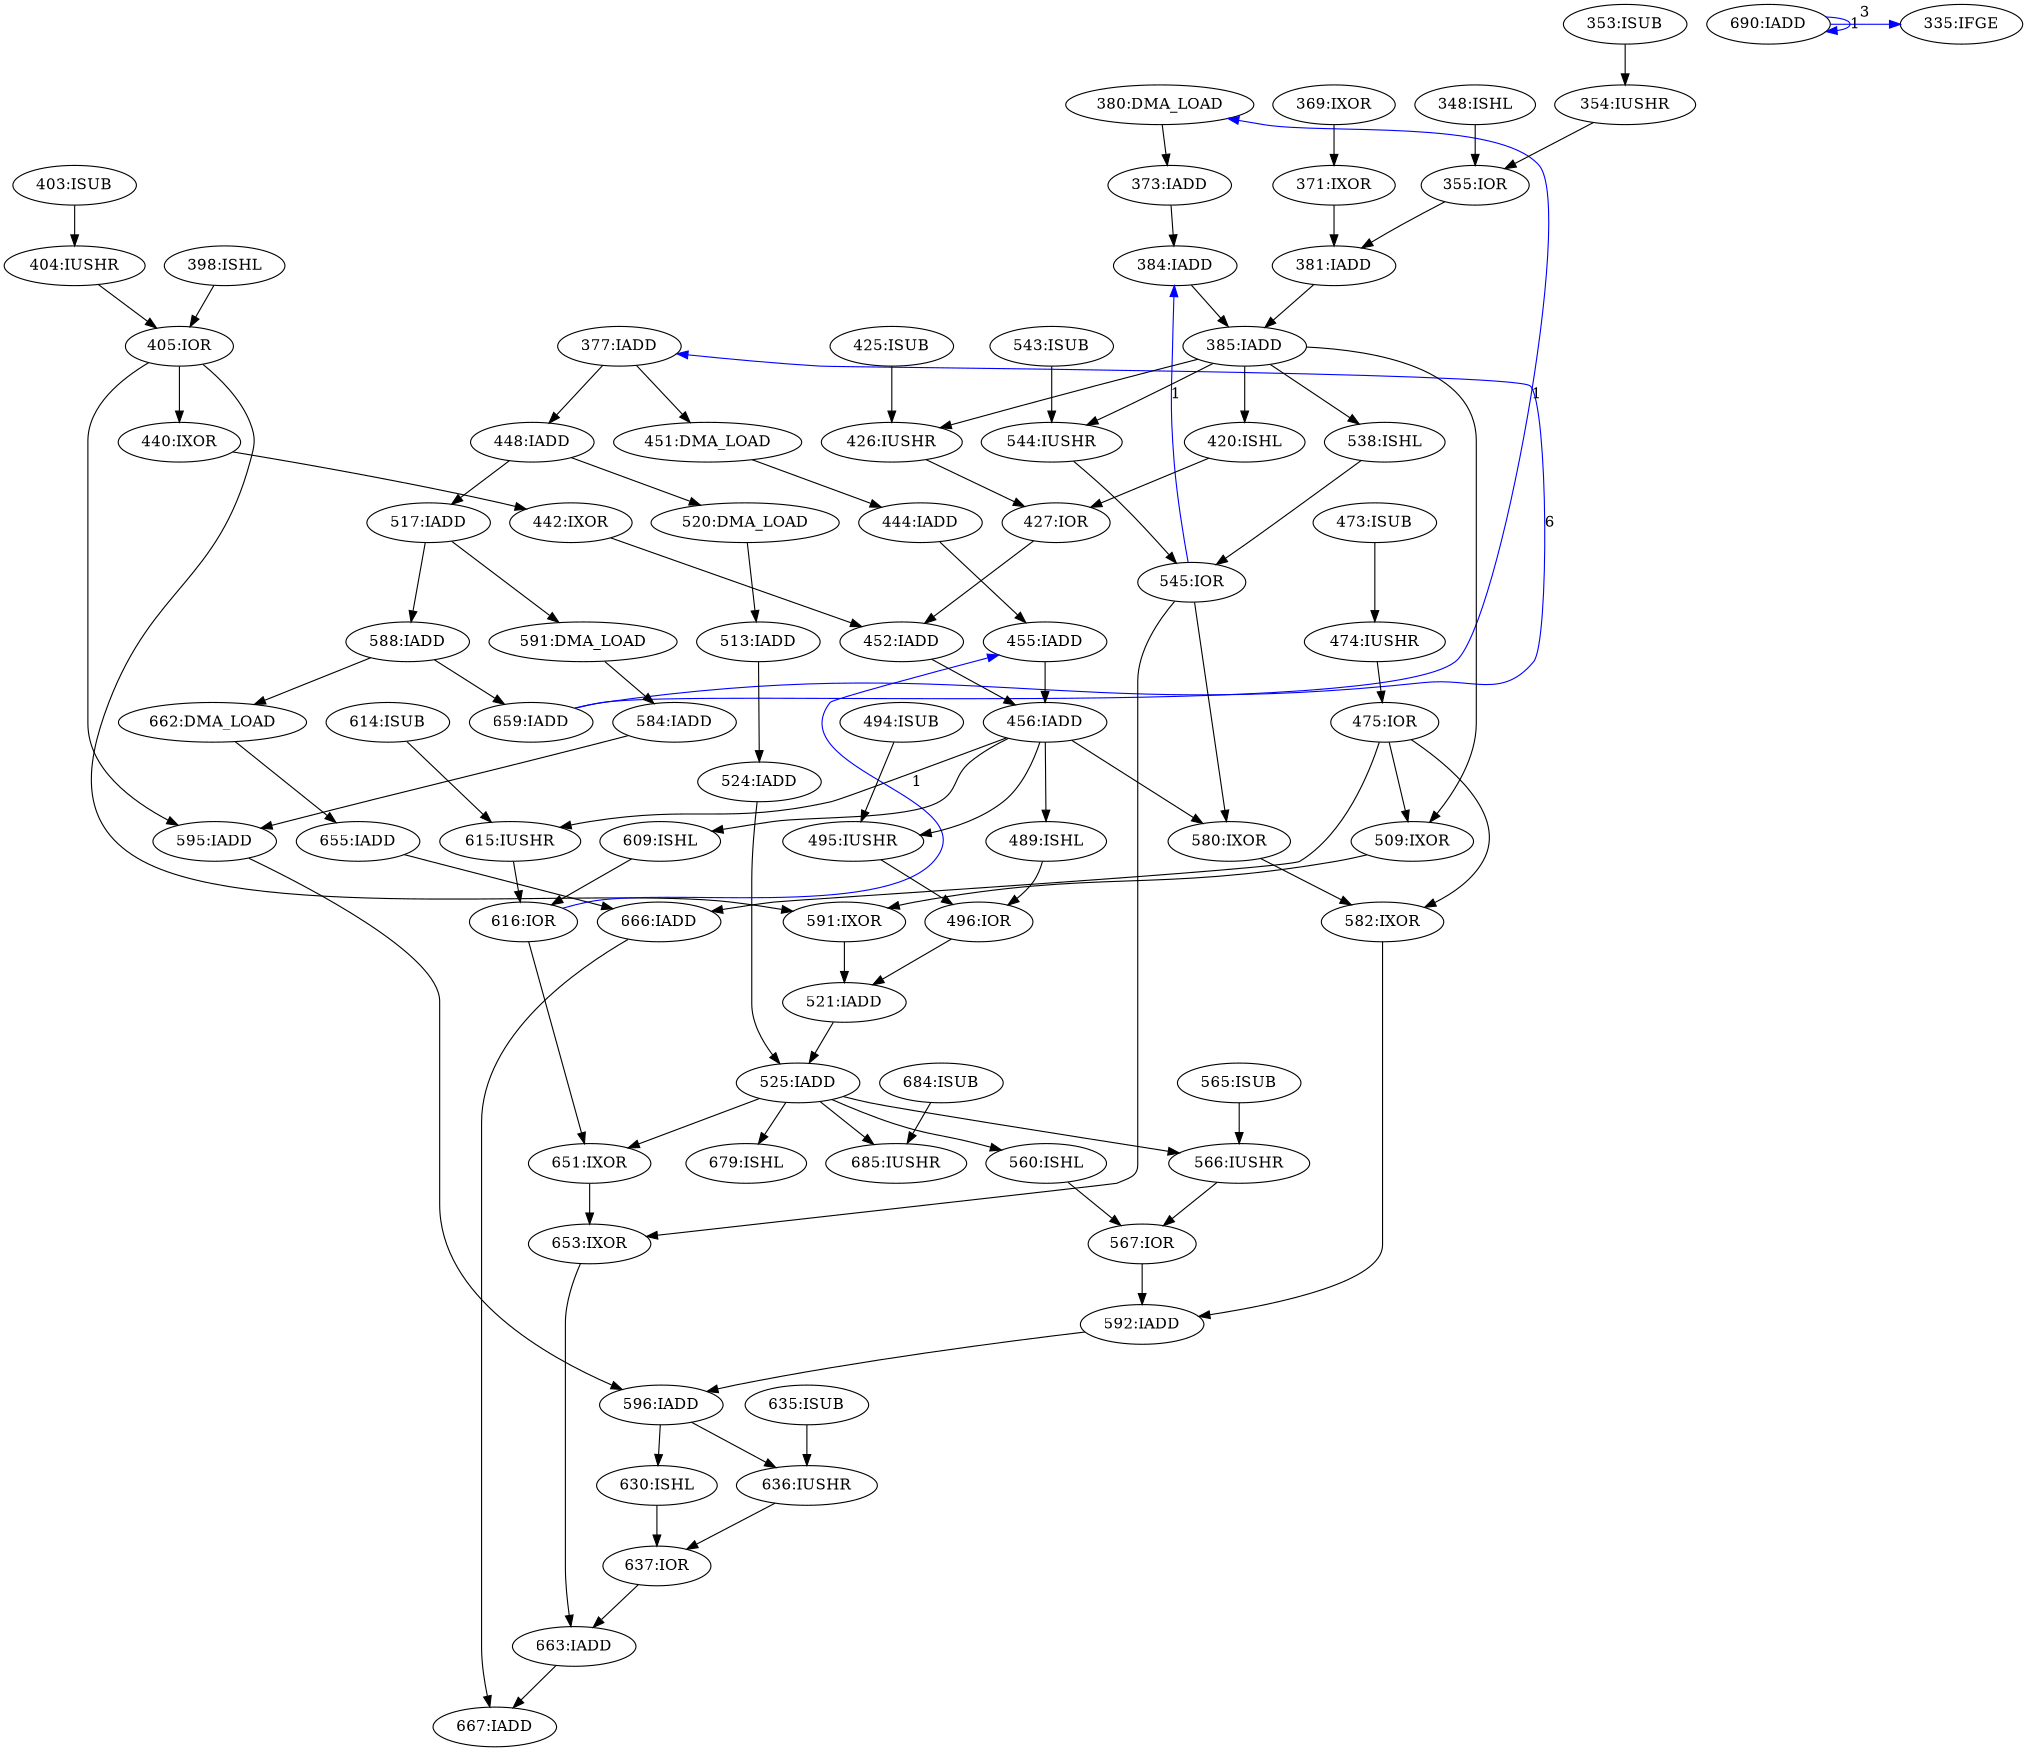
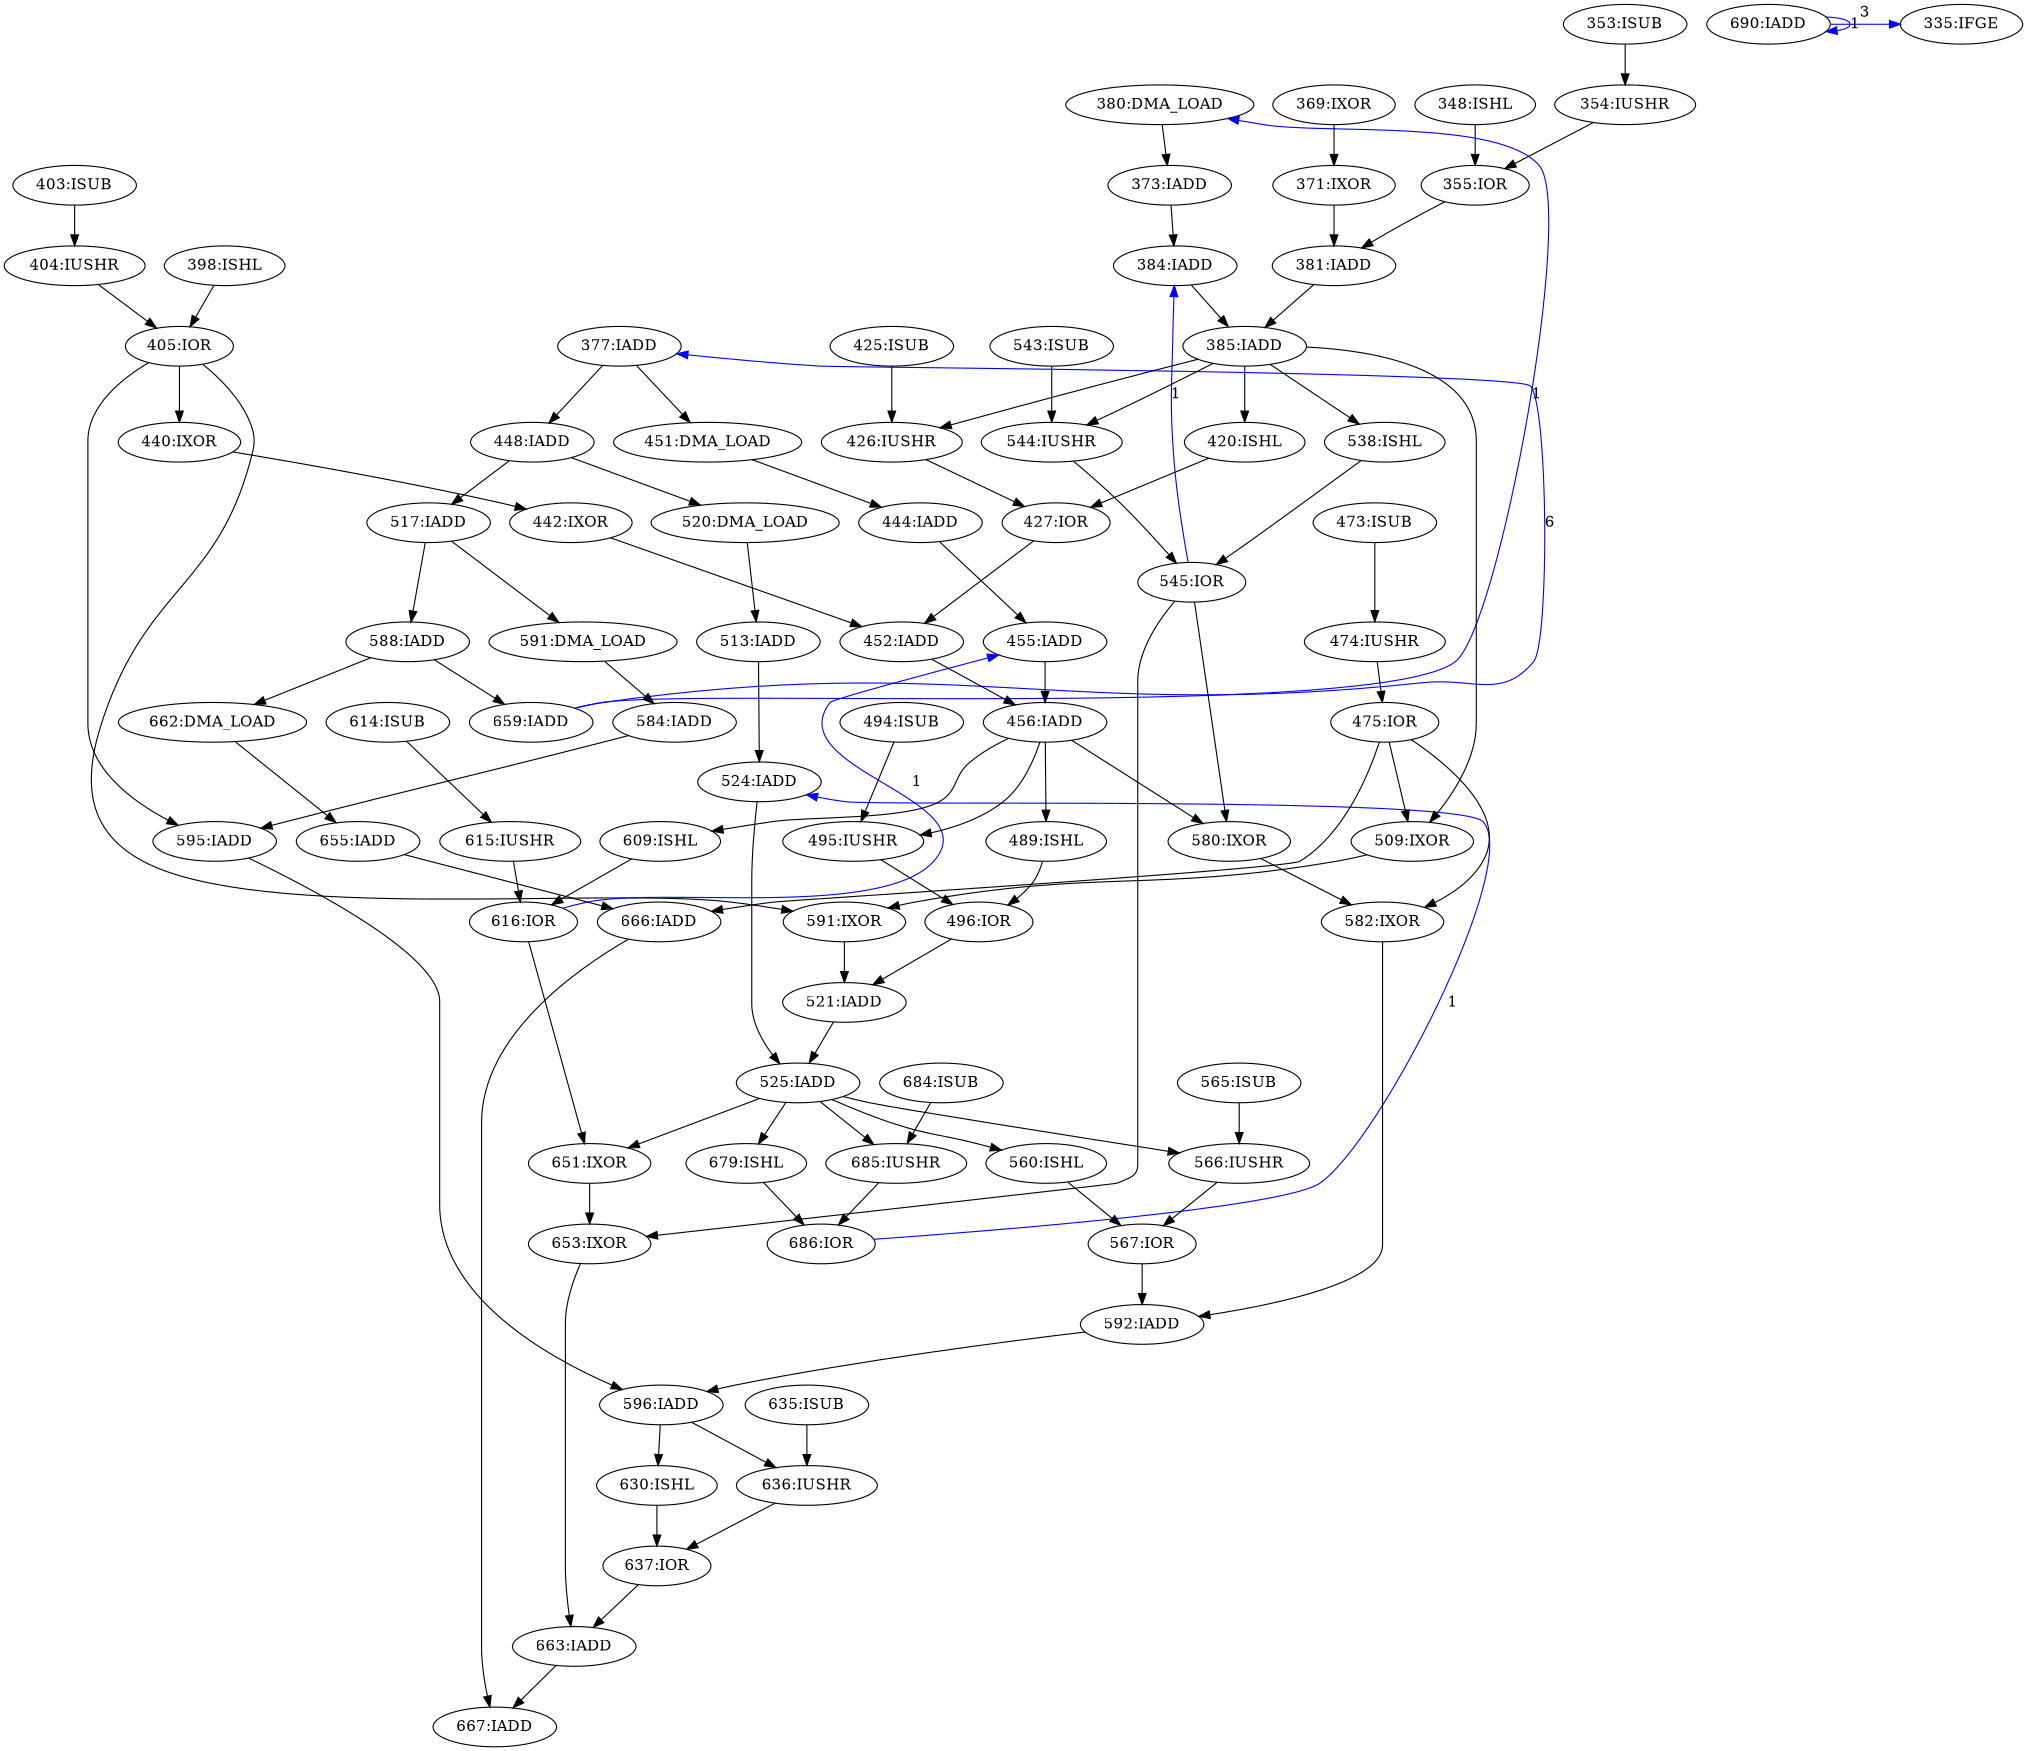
edge "456:IADD" -> "615:IUSHR": removed
node "686:IOR": added
